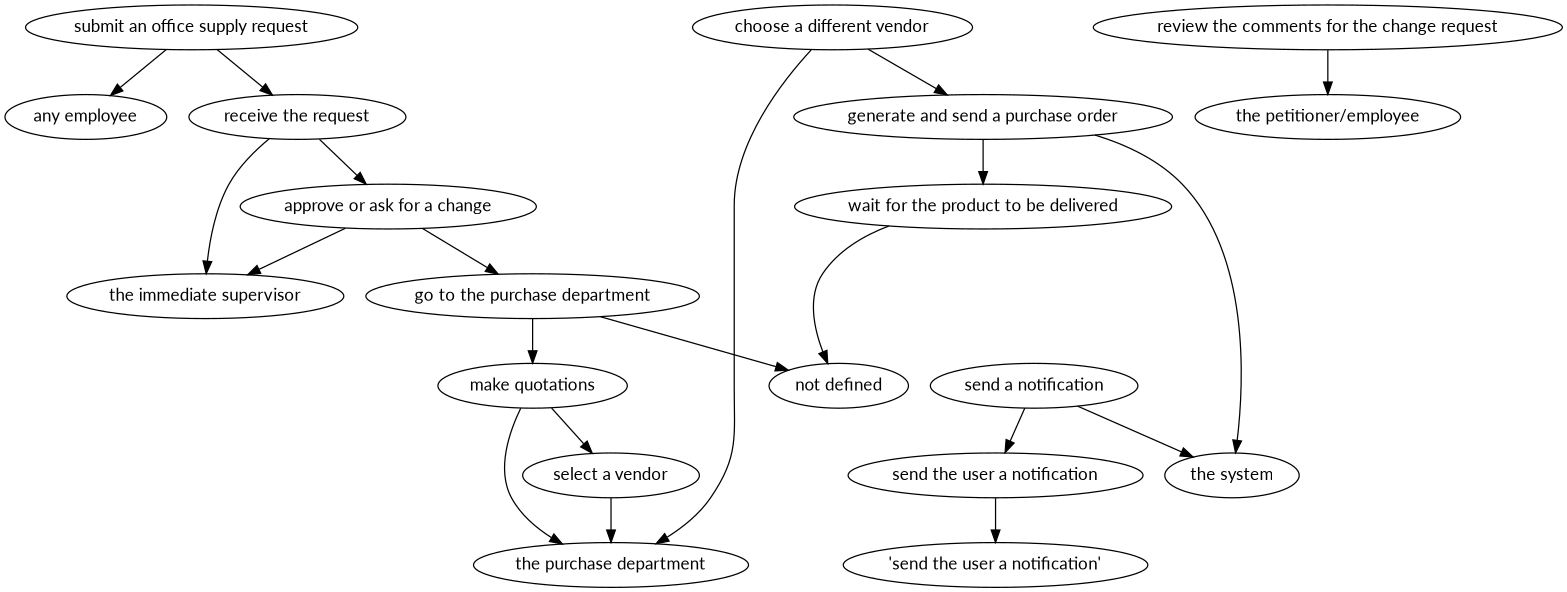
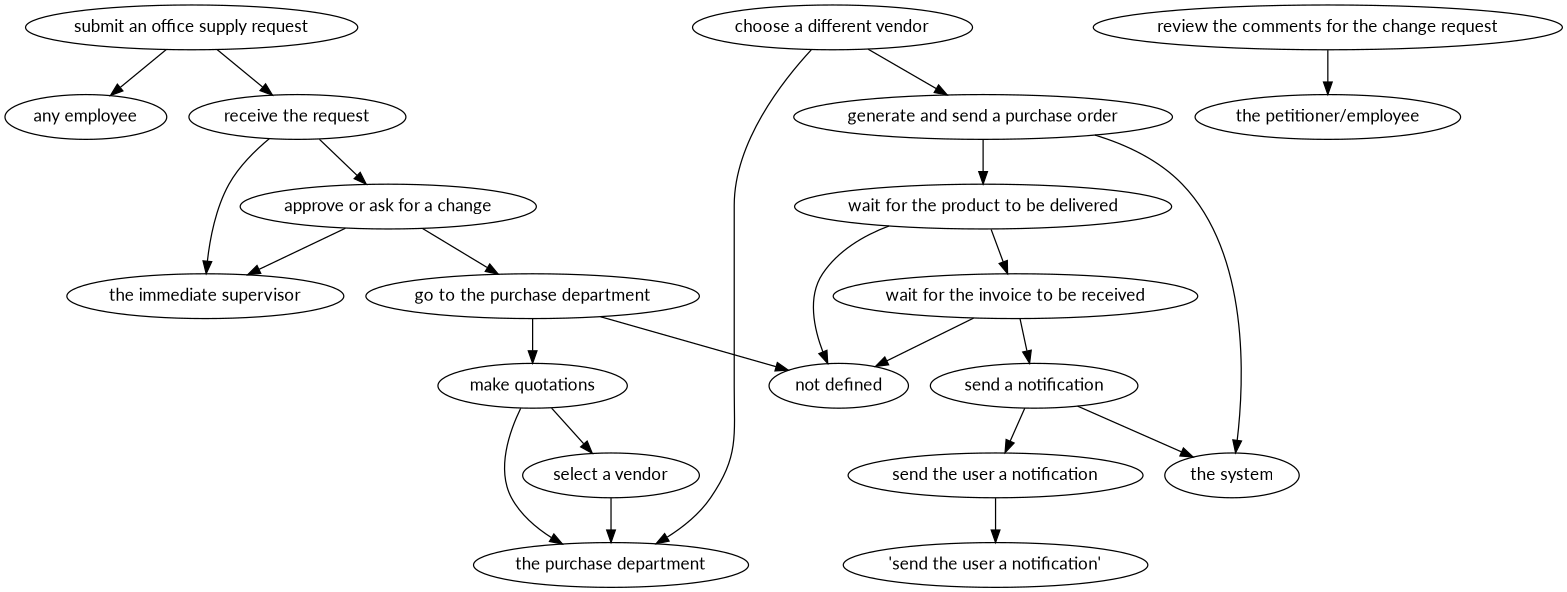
node "wait for the invoice to be received": added
